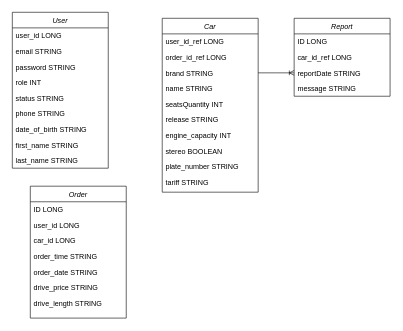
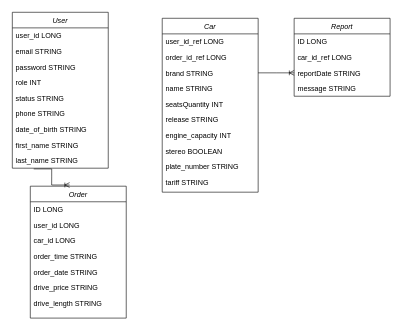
edge "last_name STRING" -> "Order": added
